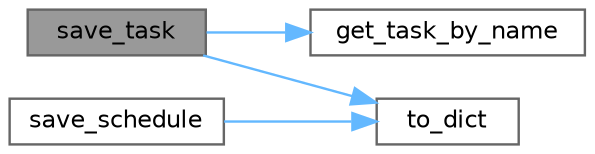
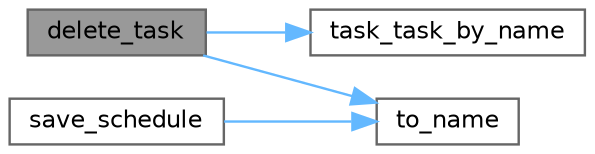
node "save_task": label "save_task" -> "delete_task"
node "get_task_by_name": label "get_task_by_name" -> "task_task_by_name"
node "to_dict": label "to_dict" -> "to_name"
